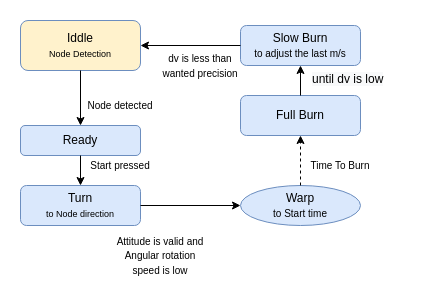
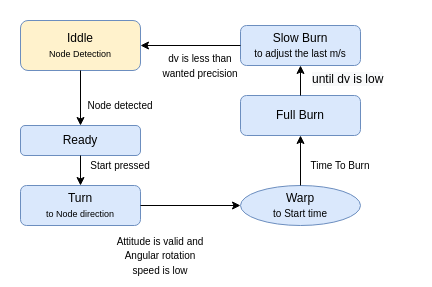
edge "Warp to Start time" -> "Full Burn": style dashed -> solid
